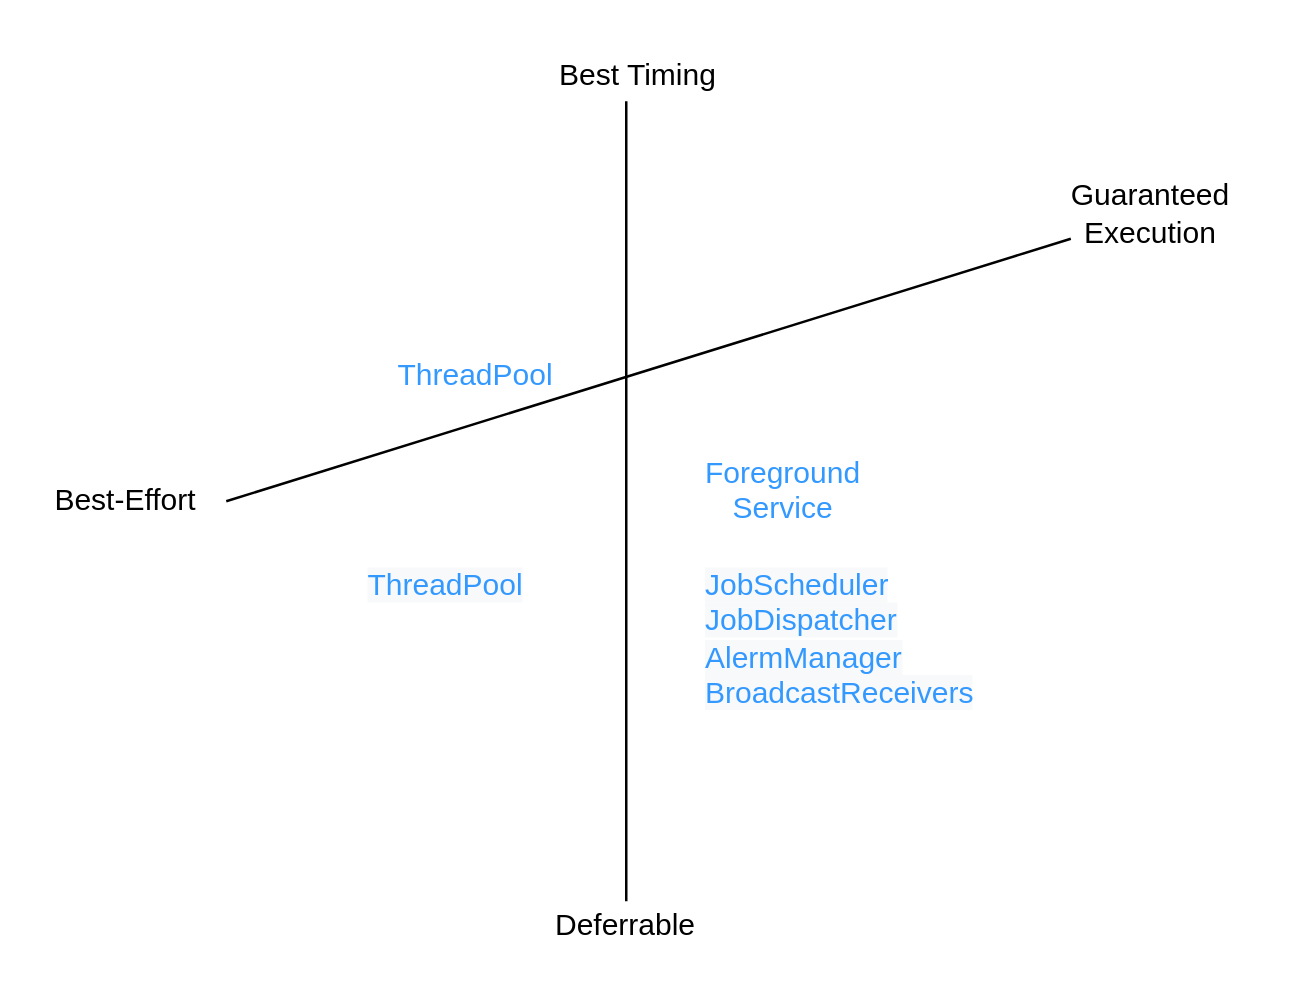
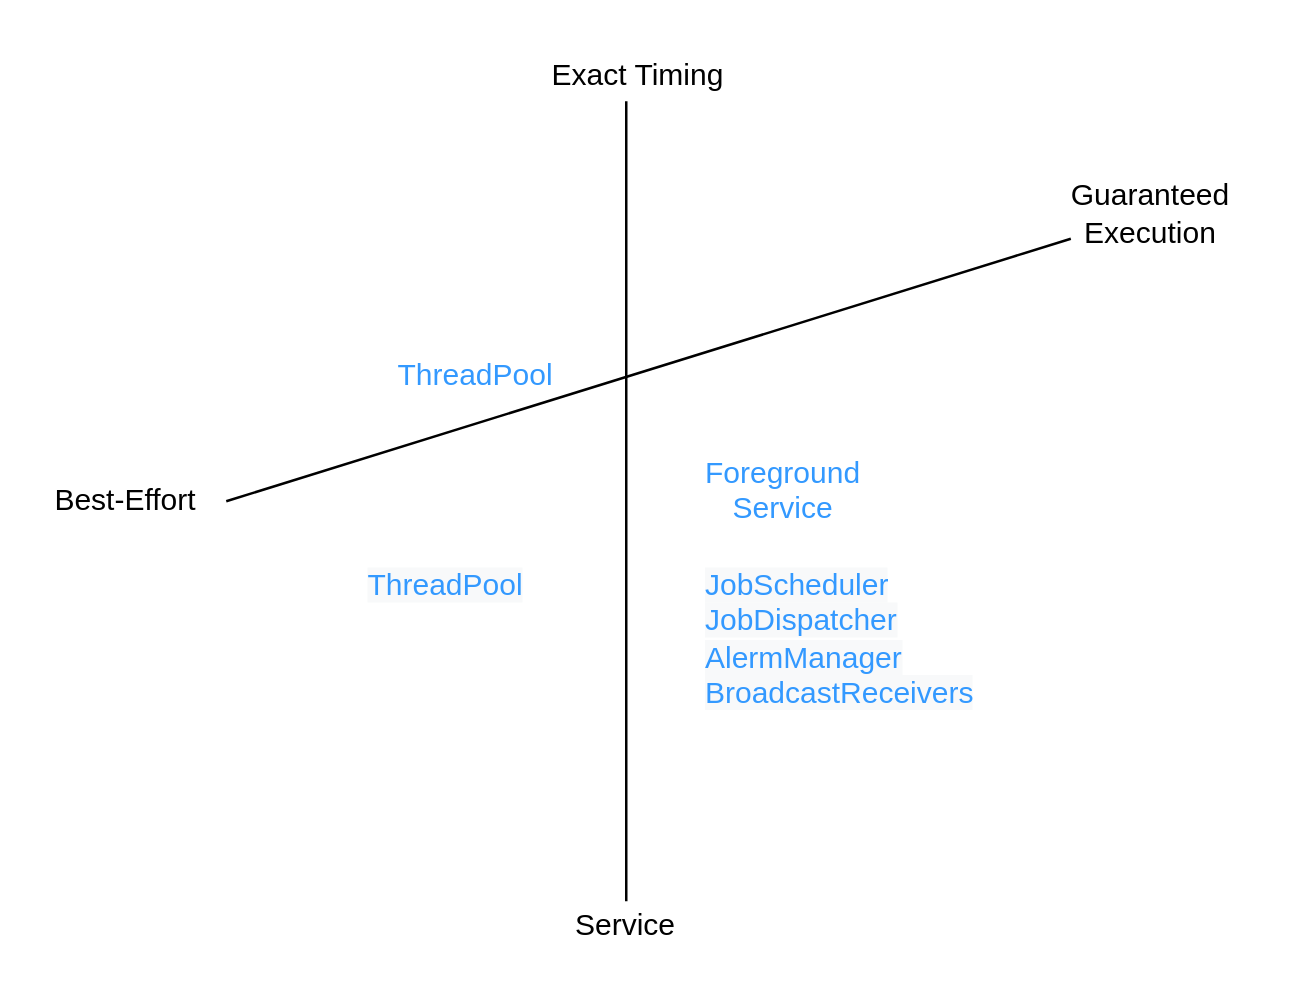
node "Best Timing": label "Best Timing" -> "Exact Timing"
node "Deferrable": label "Deferrable" -> "Service"
